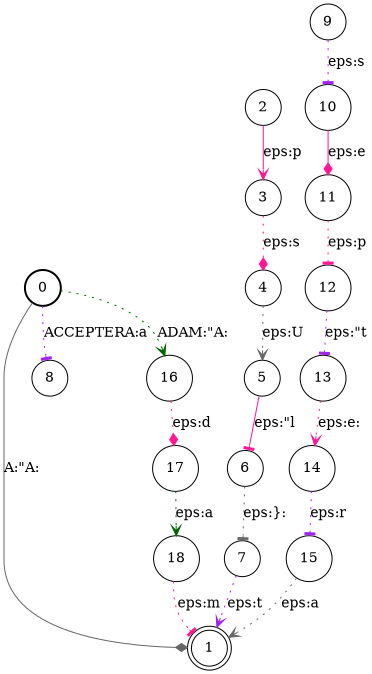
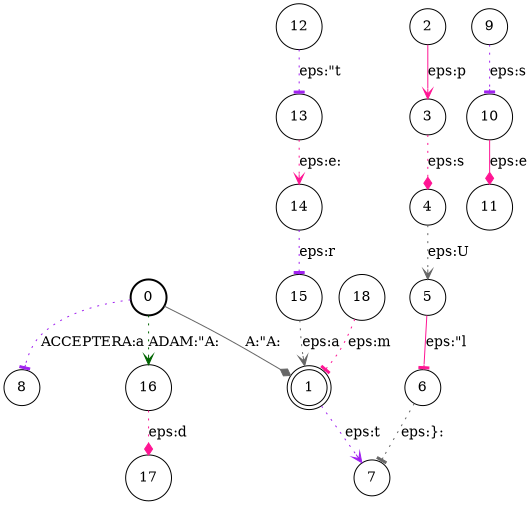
edge "11" -> "12": removed, label "eps:p"
edge "17" -> "18": removed, label "eps:a"
edge "7" -> "1": reversed
